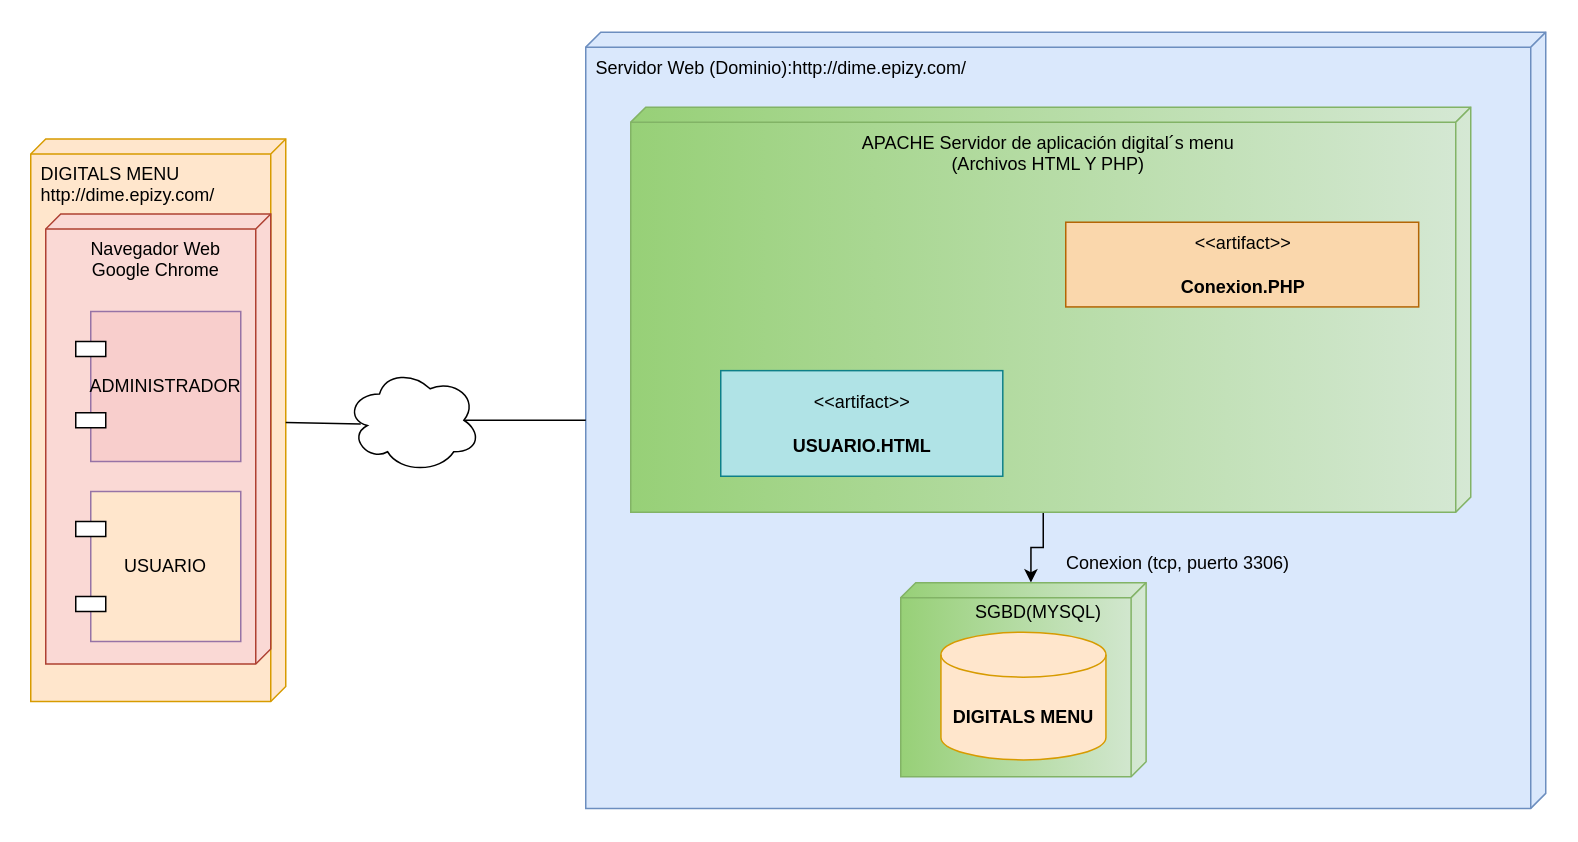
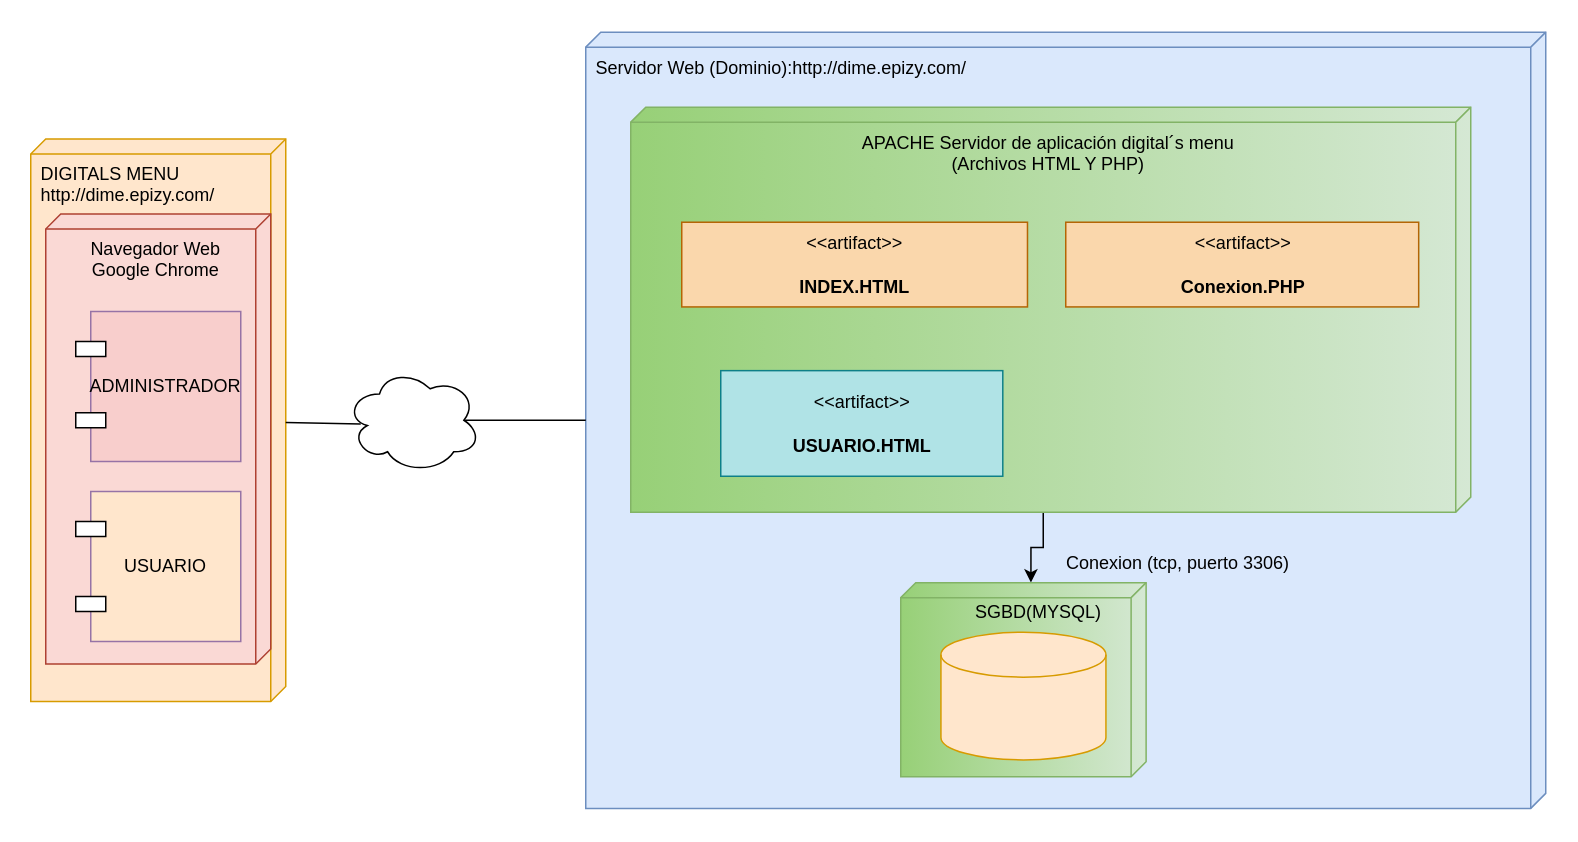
node "<<artifact>> INDEX.HTML": added
node "DIGITALS MENU": removed
